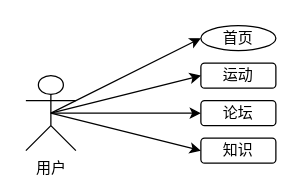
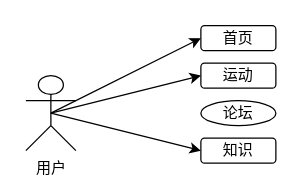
node "首页": shape ellipse -> rounded rectangle
edge "用户" -> "论坛": removed
node "论坛": shape rounded rectangle -> ellipse
